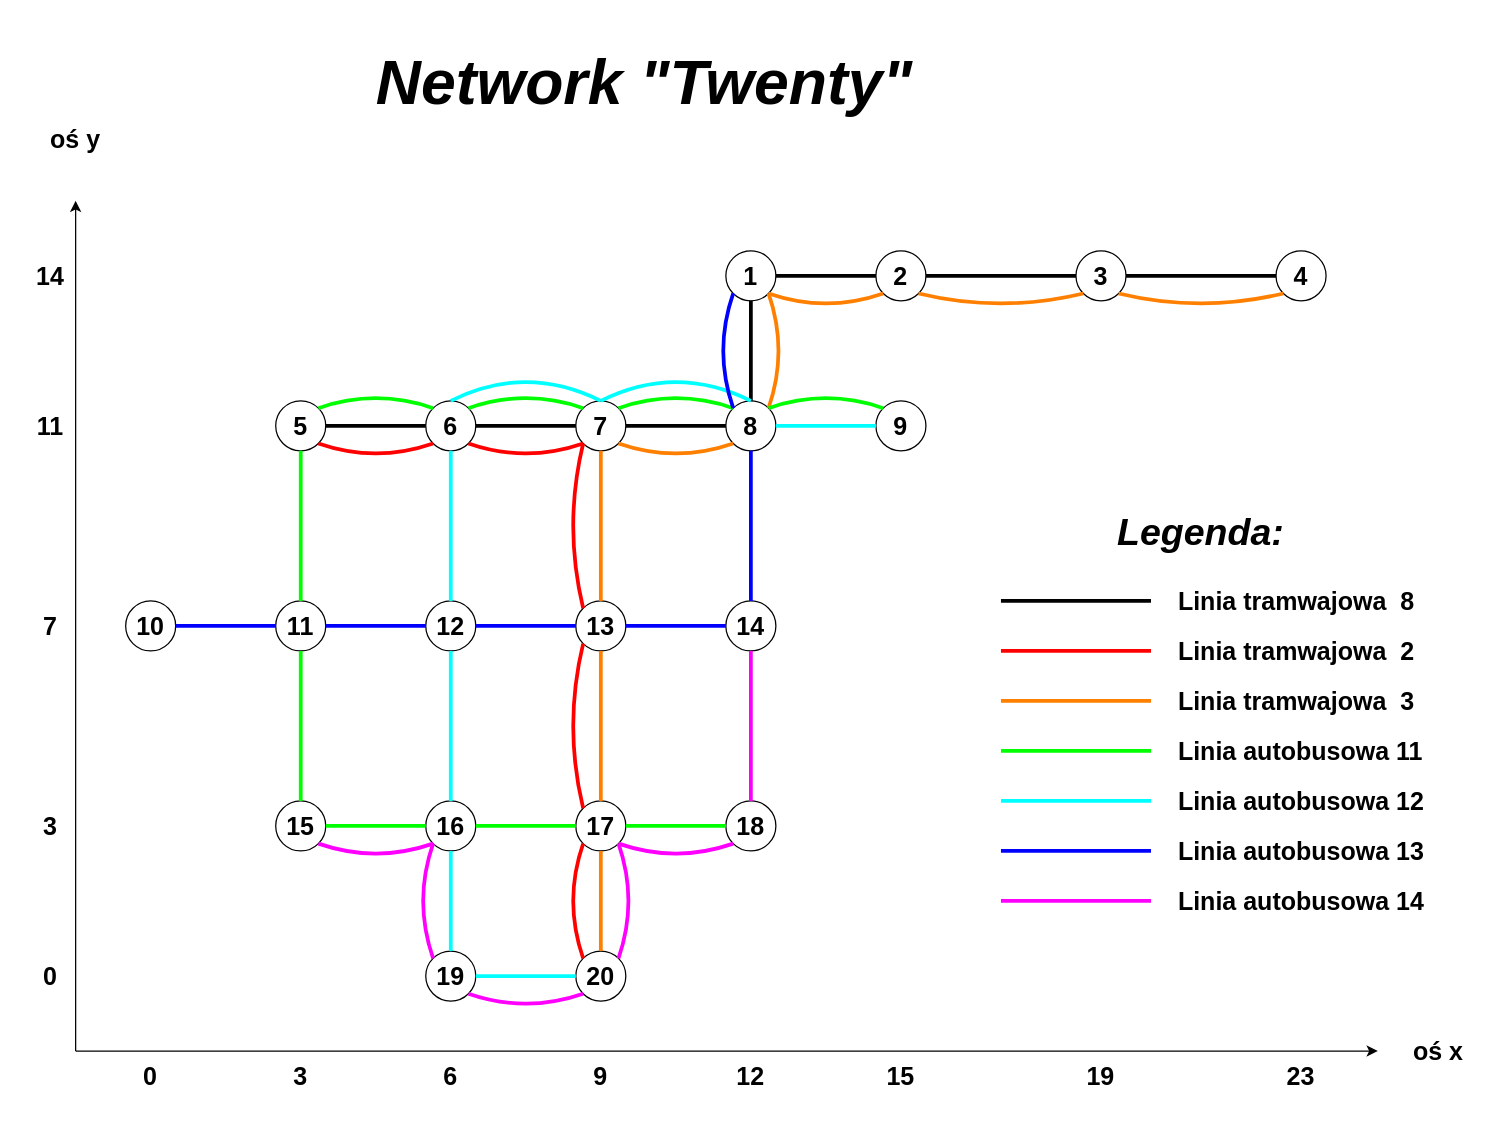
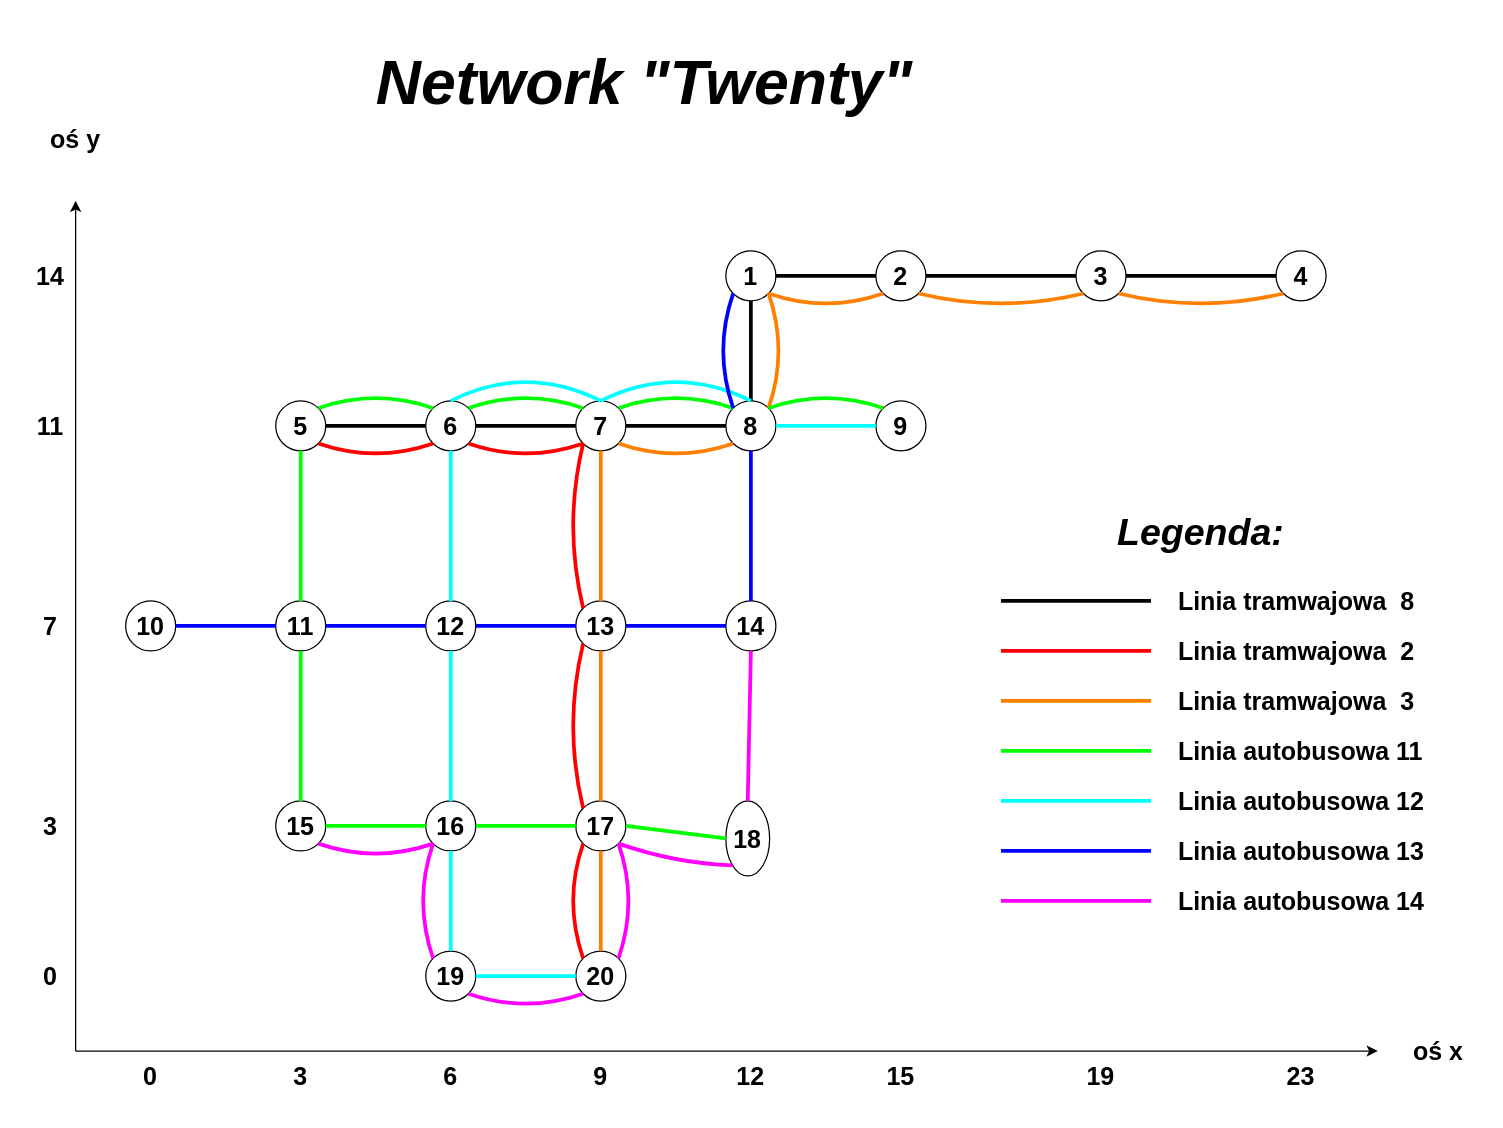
node "18": size 50x50 -> 44x75
